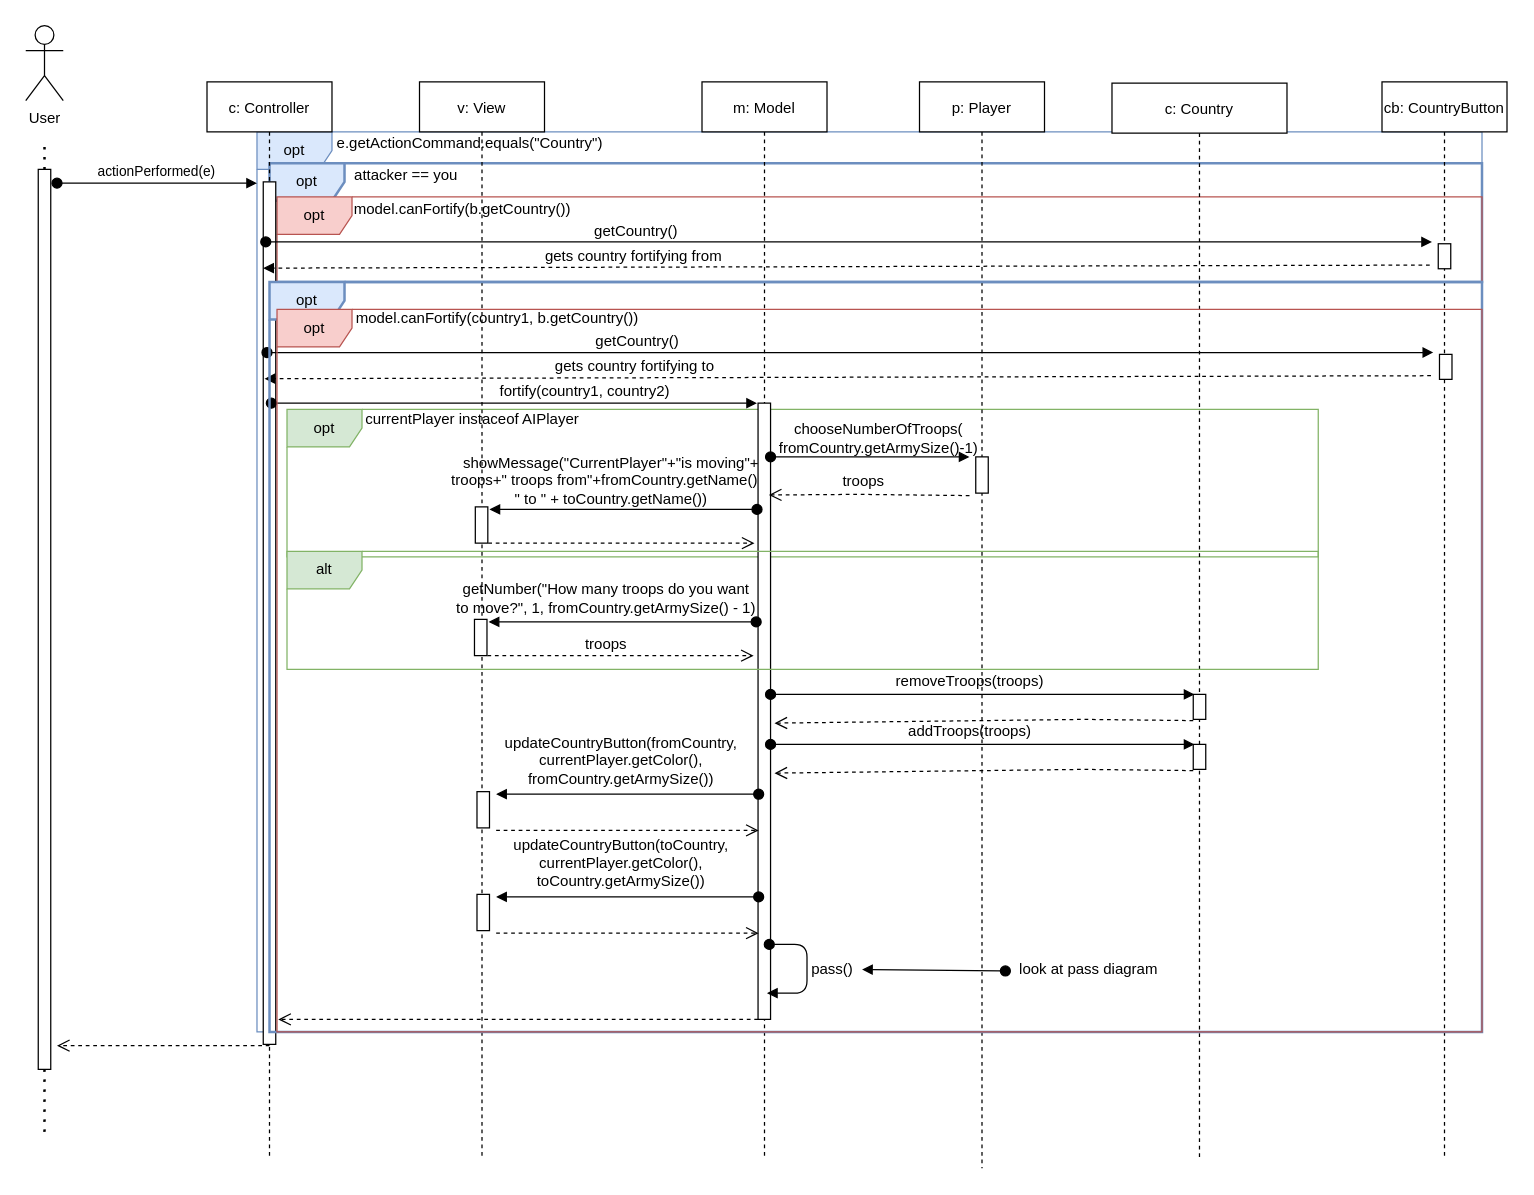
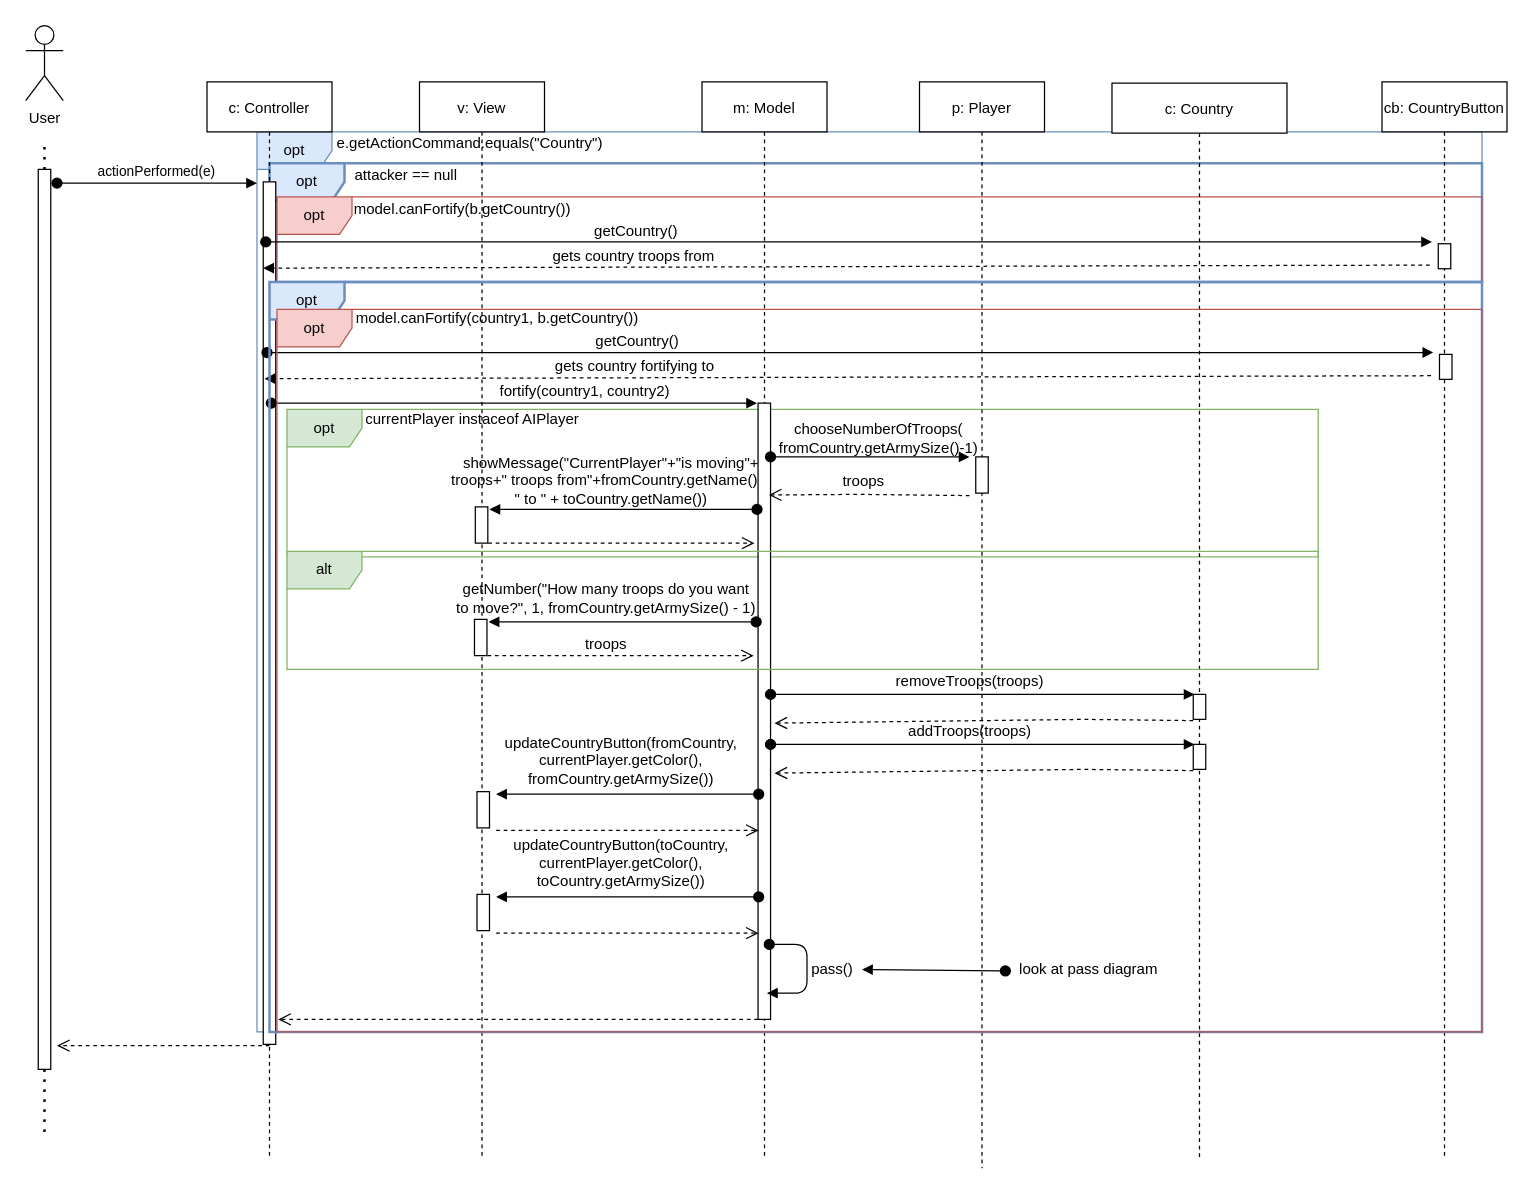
node "attacker == you": label "attacker == you" -> "attacker == null"
node "gets country fortifying from": label "gets country fortifying from" -> "gets country troops from"
